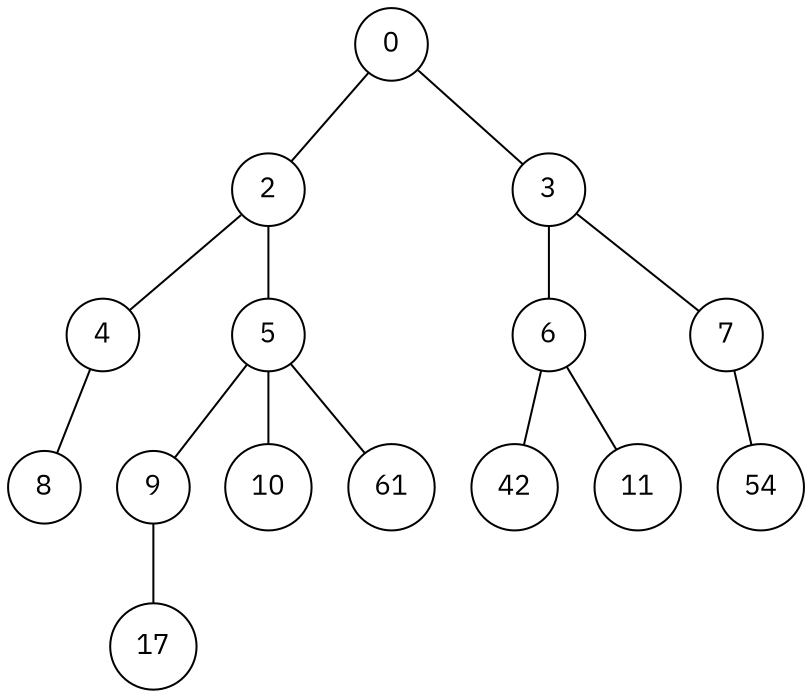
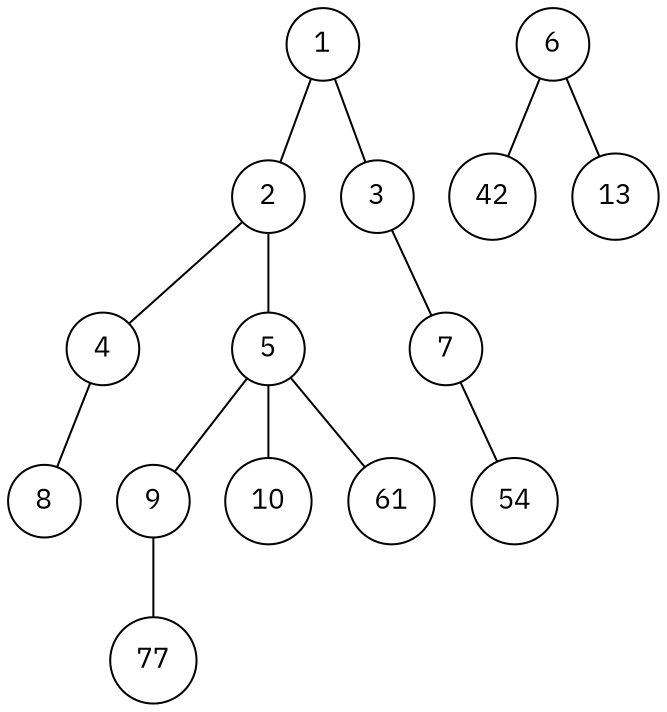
node "0": label "0" -> "1"
edge "3" -- "6": removed
node "11": label "11" -> "13"
node "17": label "17" -> "77"
